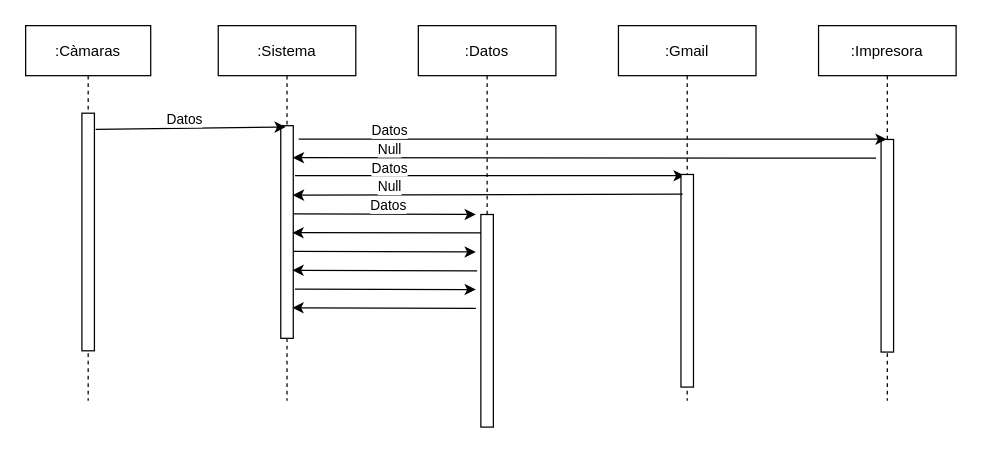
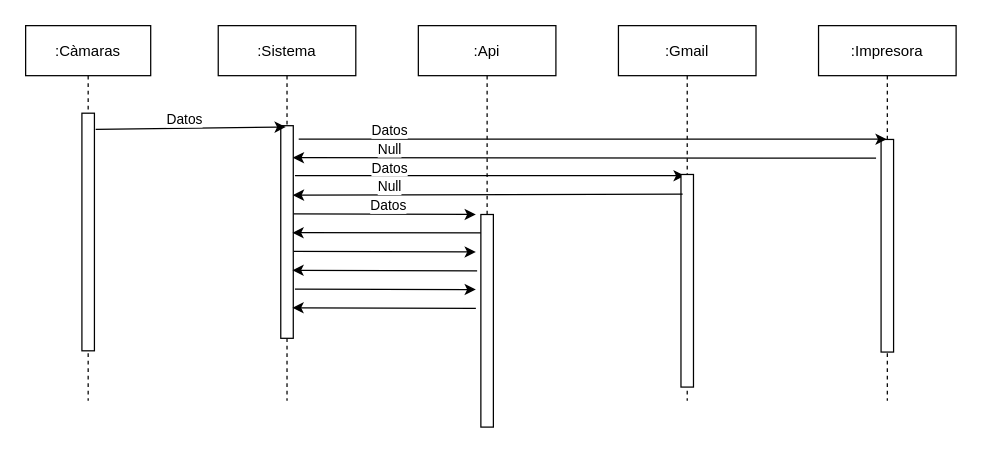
node ":Datos": label ":Datos" -> ":Api"
